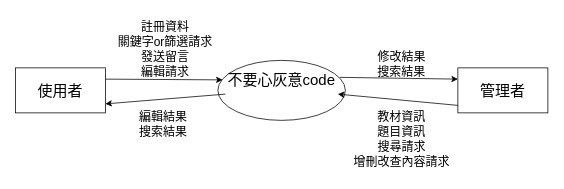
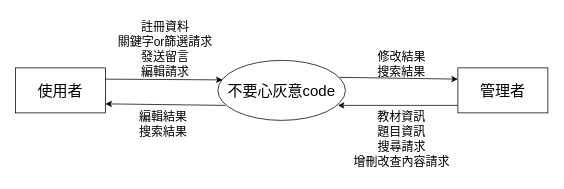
node "不要心灰意code": moved (282, 79) -> (282, 90)
